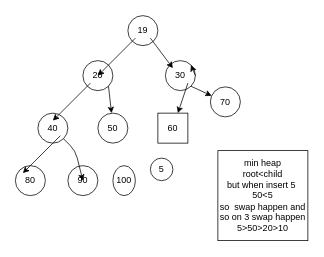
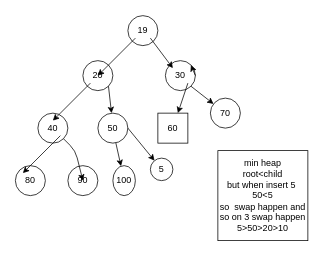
node "70": moved (225, 102) -> (225, 113)
edge "50" -> "5": added
edge "50" -> "100": added
